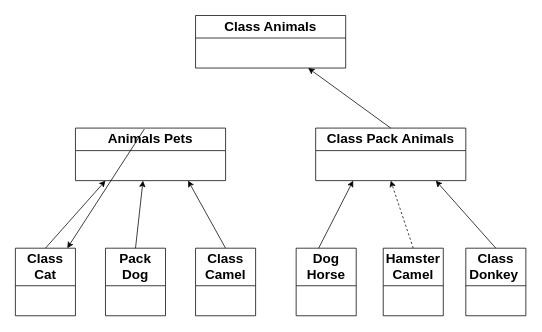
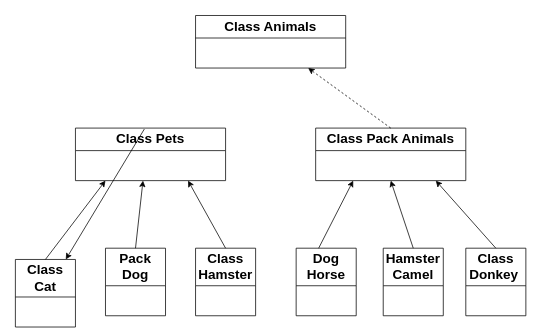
edge "Class Pack Animals" -> "Class Animals": style solid -> dashed
node "Animals Pets": label "Animals Pets" -> "Class Pets"
edge "Hamster Camel" -> "Class Pack Animals": style dashed -> solid
node "Class Camel": label "Class Camel" -> "Class Hamster"
node "Class Cat": moved (45, 282) -> (45, 293)
